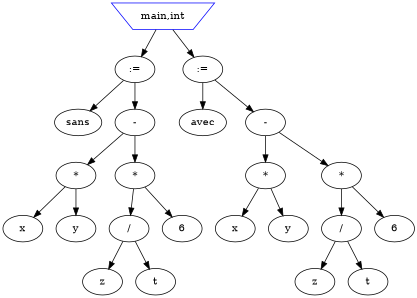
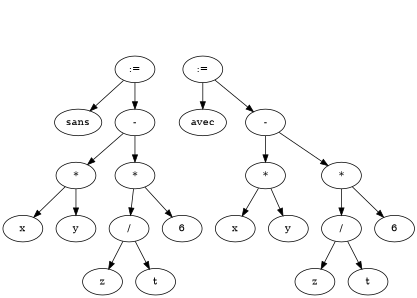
node "main,int": removed
